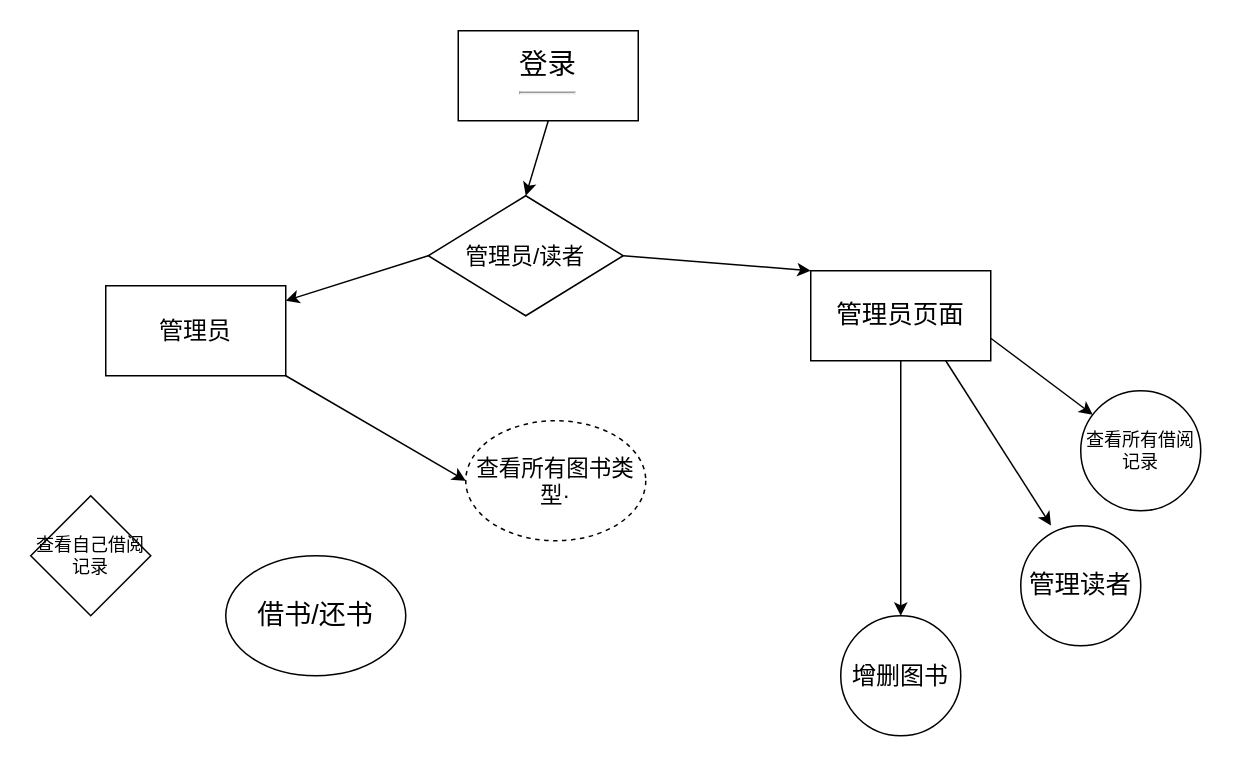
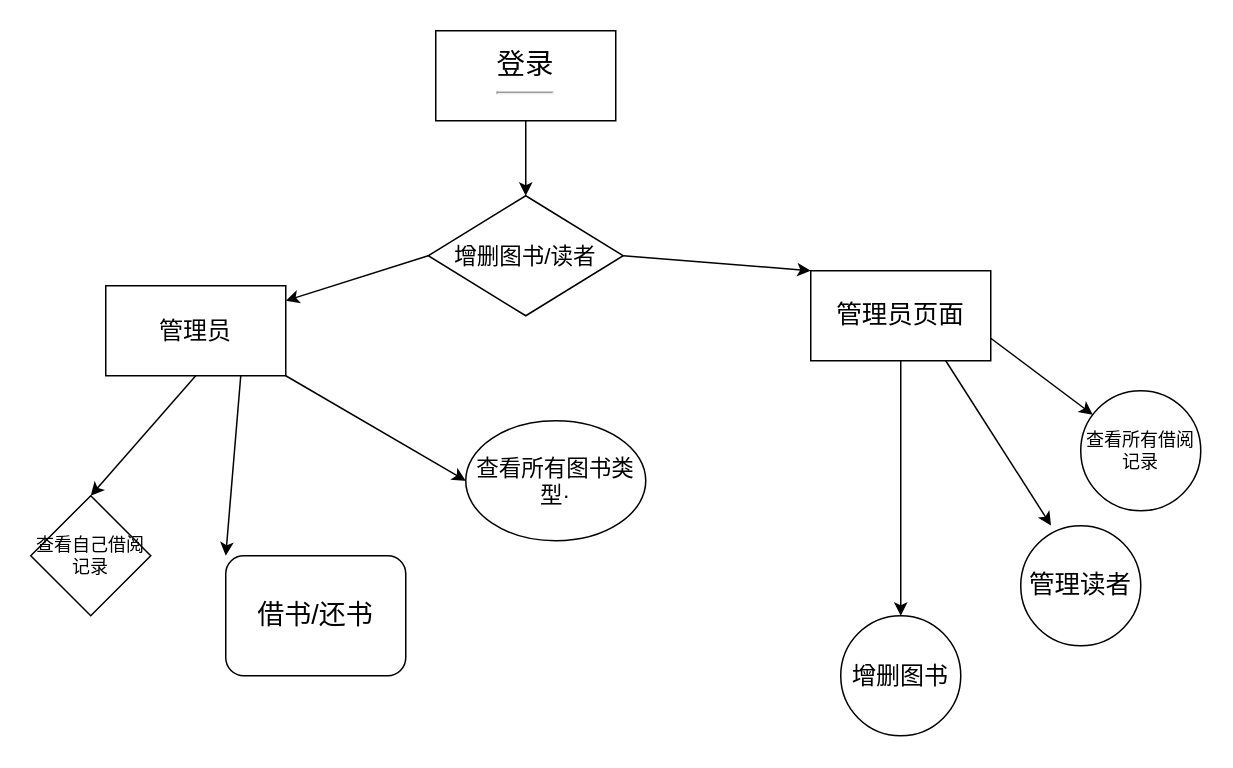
node "登录": moved (548, 76) -> (526, 76)
node "管理员/读者": label "管理员/读者" -> "增删图书/读者"
edge "管理员" -> "查看自己借阅记录": added
edge "管理员" -> "借书/还书": added
node "查看所有图书类型·": style dashed -> solid
node "借书/还书": shape ellipse -> rounded rectangle
